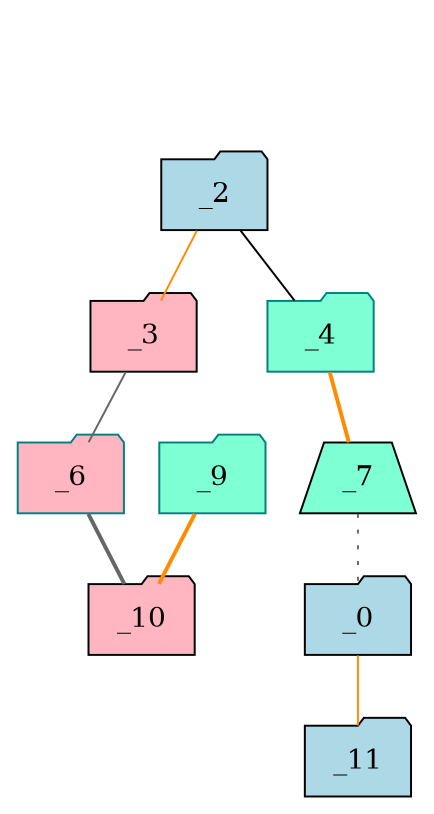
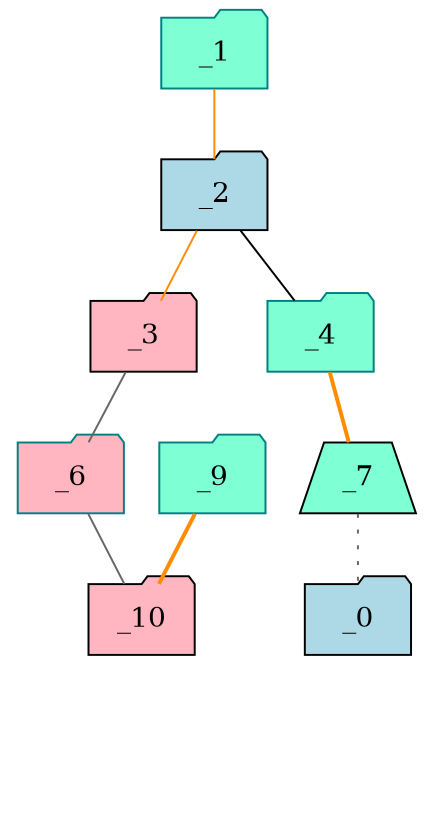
node "_1": added
edge "_6" -- "_10": style bold -> solid
node "_11": removed
